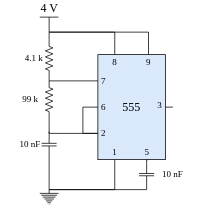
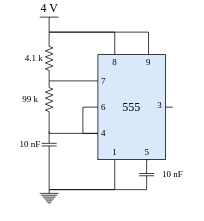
node "2": label "2" -> "4"
